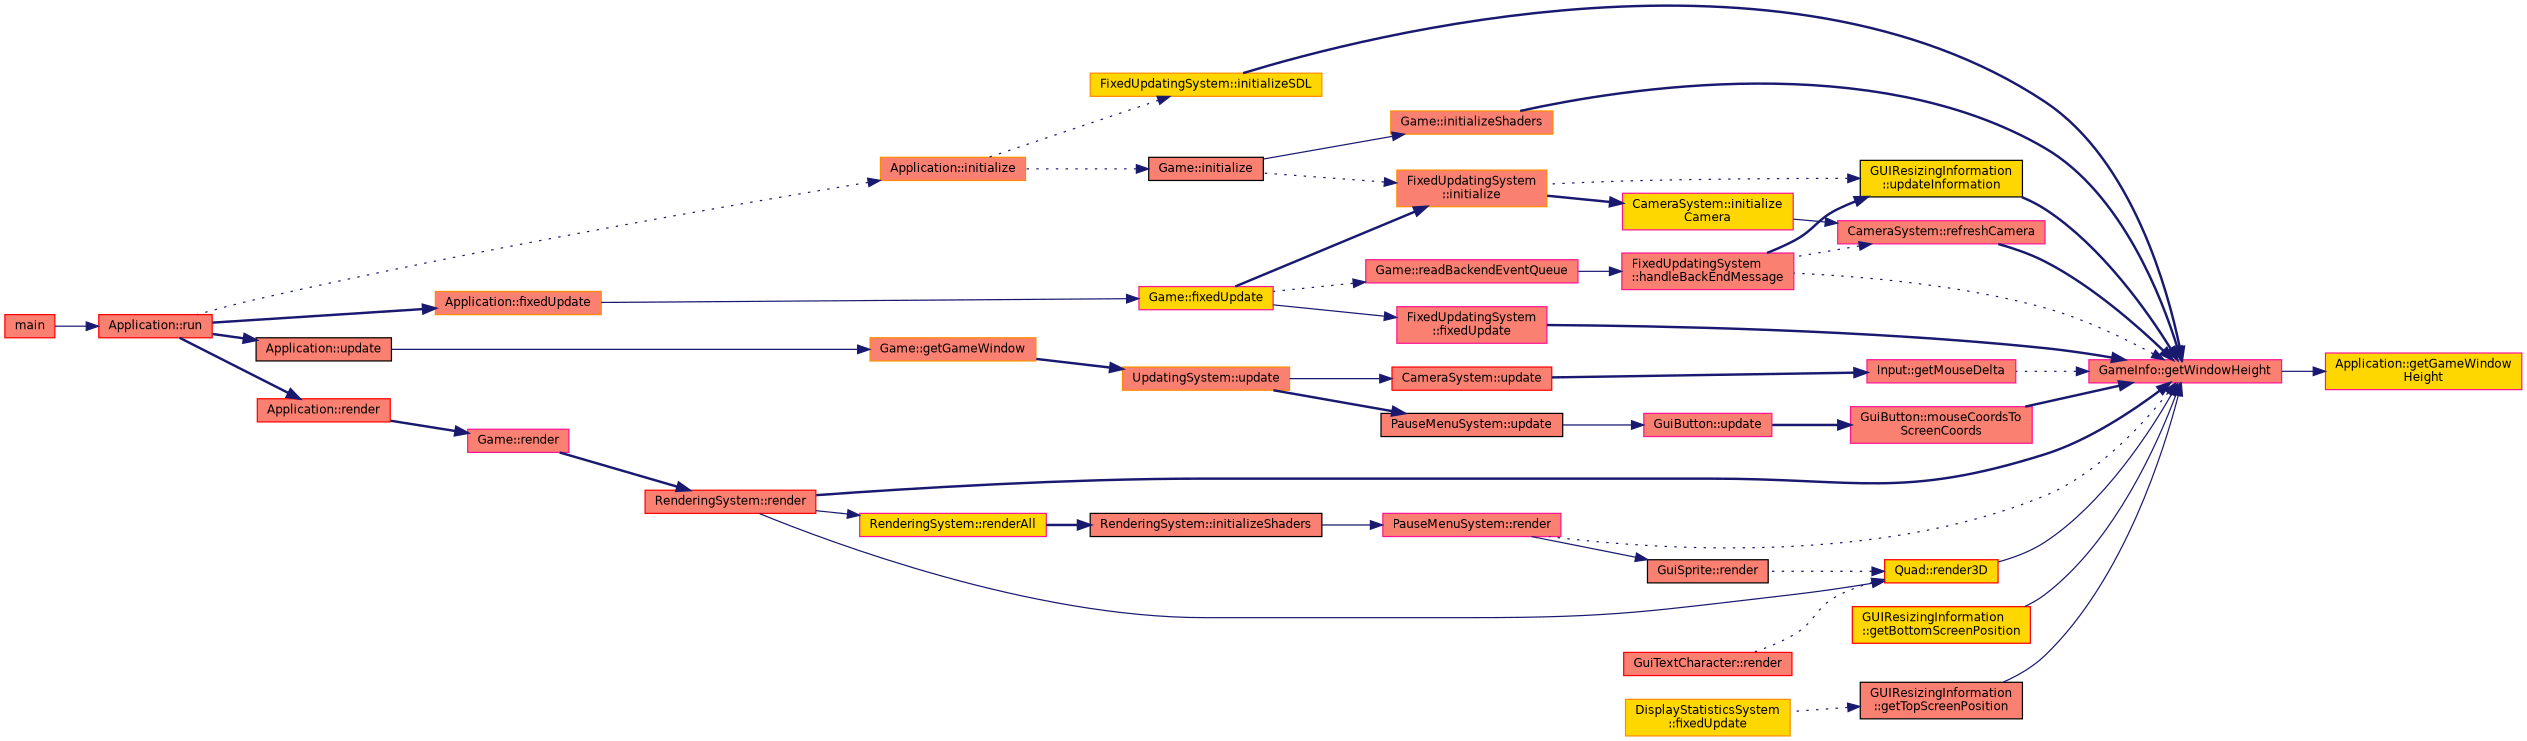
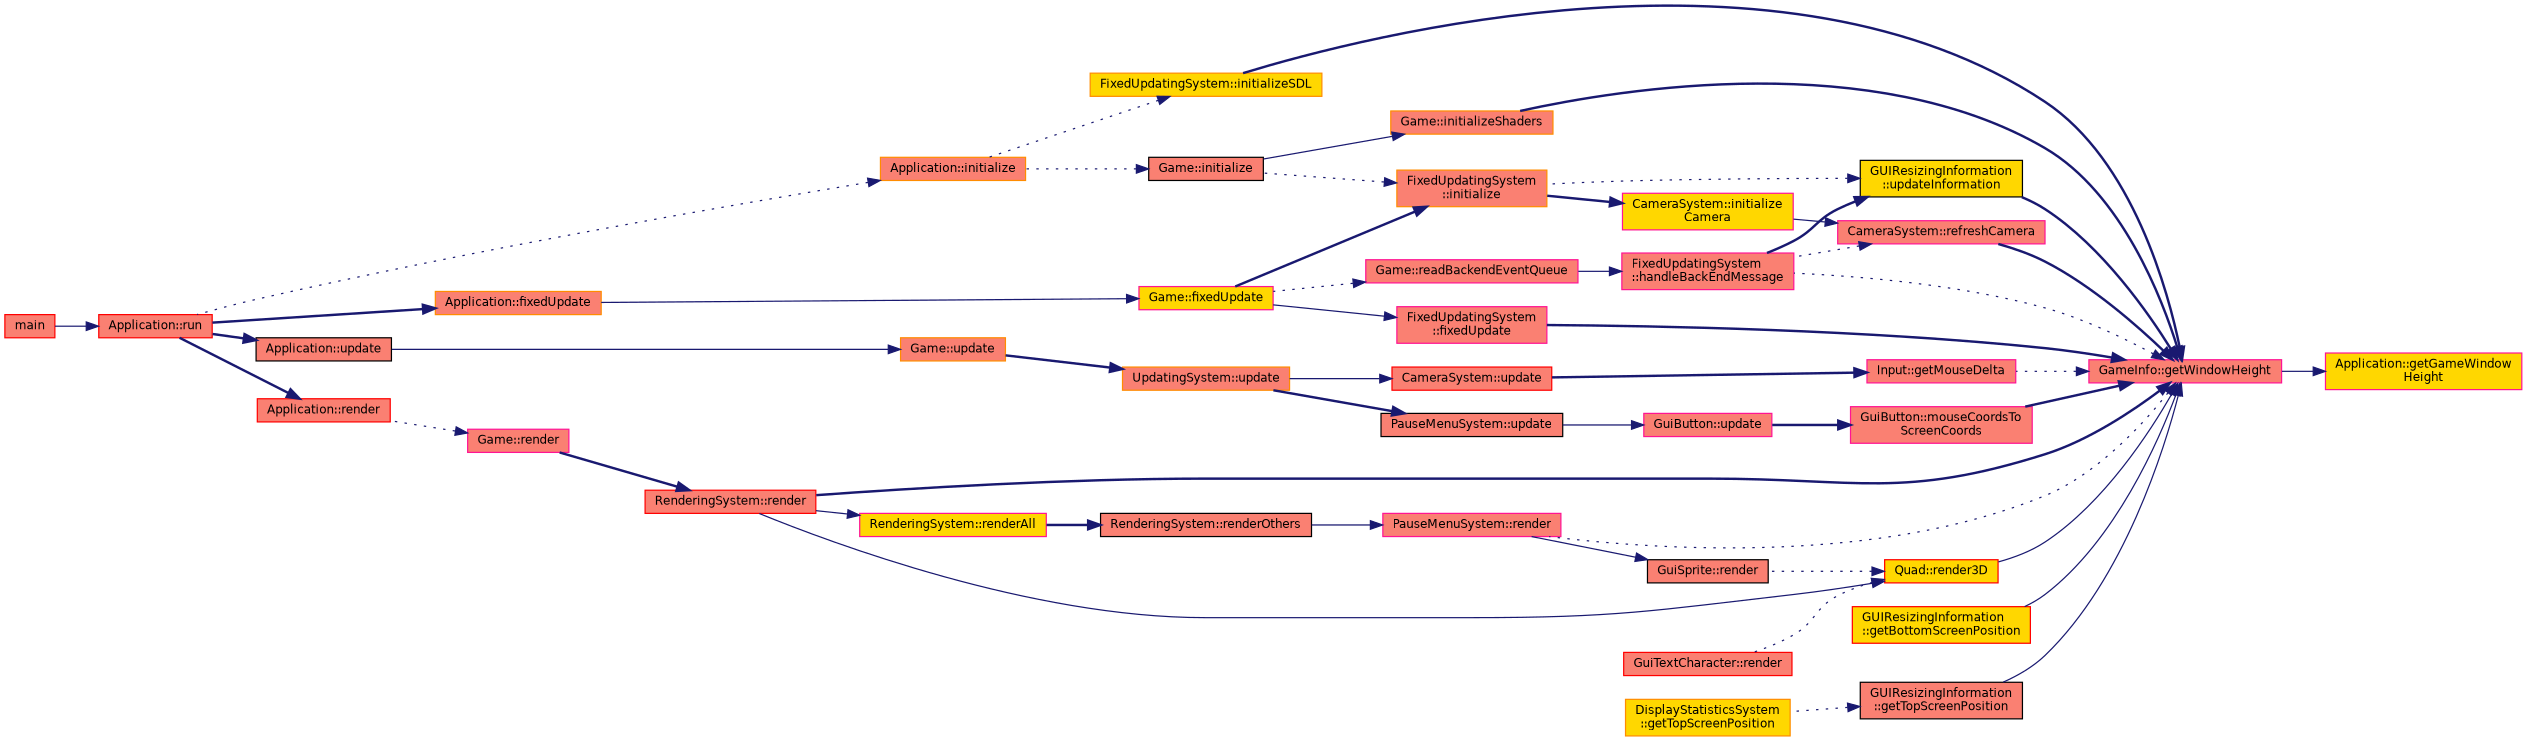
node "Game::getGameWindow": label "Game::getGameWindow" -> "Game::update"
edge "Application::render" -> "Game::render": style bold -> dotted
node "RenderingSystem::initializeShaders": label "RenderingSystem::initializeShaders" -> "RenderingSystem::renderOthers"
node "DisplayStatisticsSystem ::fixedUpdate": label "DisplayStatisticsSystem ::fixedUpdate" -> "DisplayStatisticsSystem ::getTopScreenPosition"
